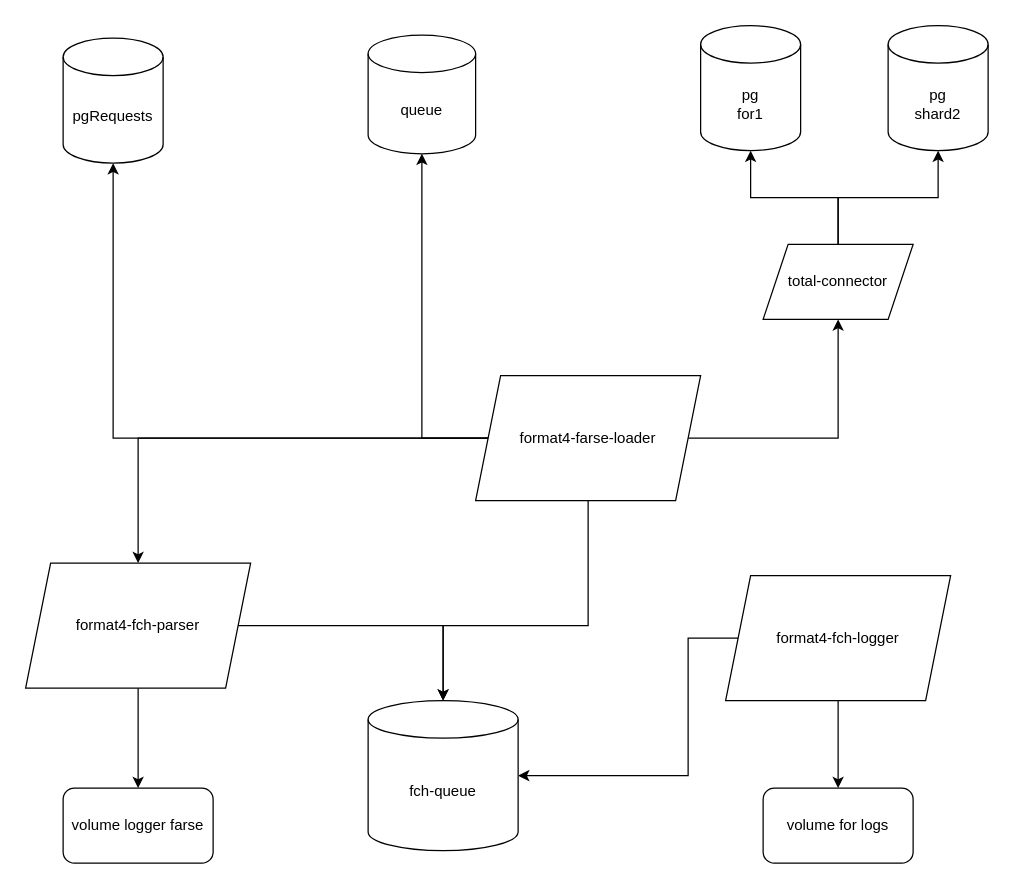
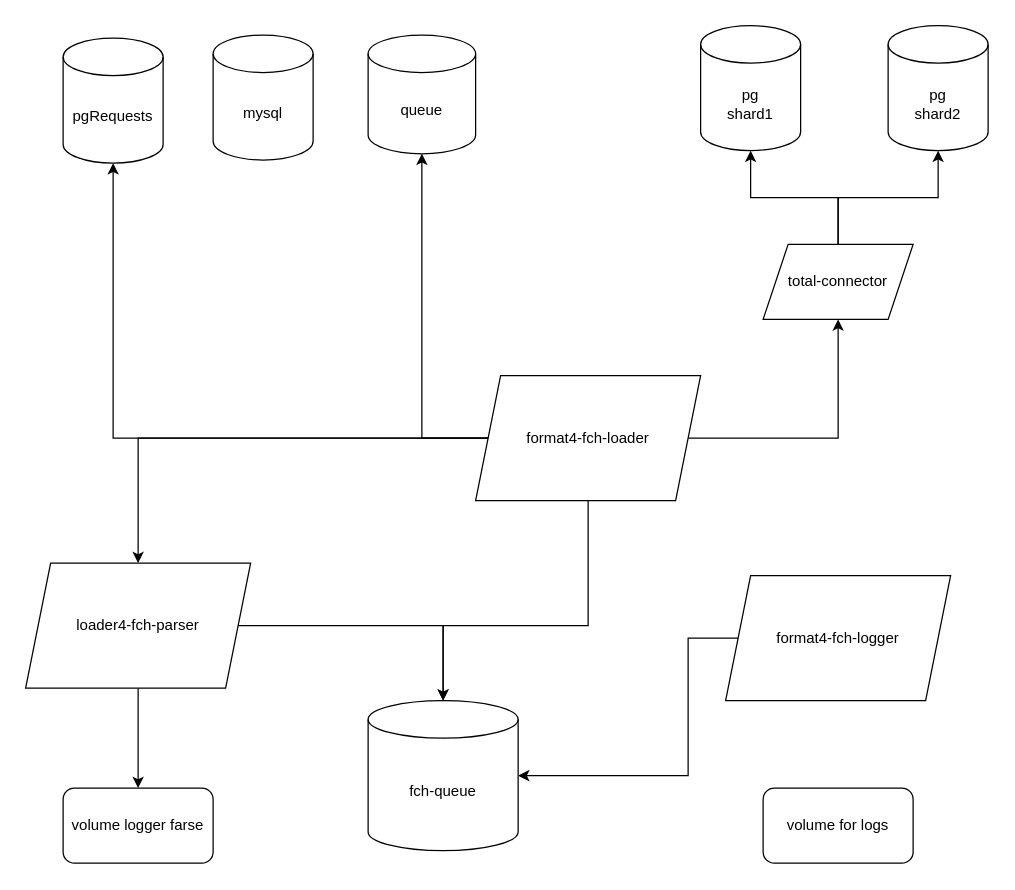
node "mysql": added
node "pg for1": label "pg for1" -> "pg shard1"
node "format4-farse-loader": label "format4-farse-loader" -> "format4-fch-loader"
node "format4-fch-parser": label "format4-fch-parser" -> "loader4-fch-parser"
edge "format4-fch-logger" -> "volume for logs": removed
